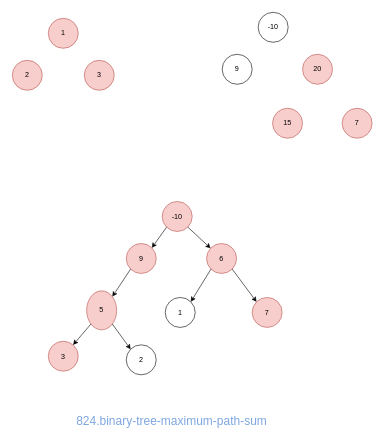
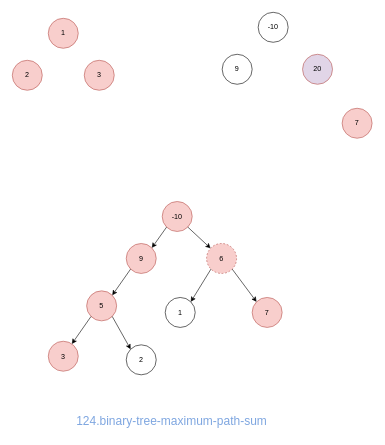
node "20": fillcolor #f8cecc -> #e1d5e7
node "15": removed
node "6": style solid -> dashed
node "5": size 30x39 -> 30x30
node "824.binary-tree-maximum-path-sum": label "824.binary-tree-maximum-path-sum" -> "124.binary-tree-maximum-path-sum"
